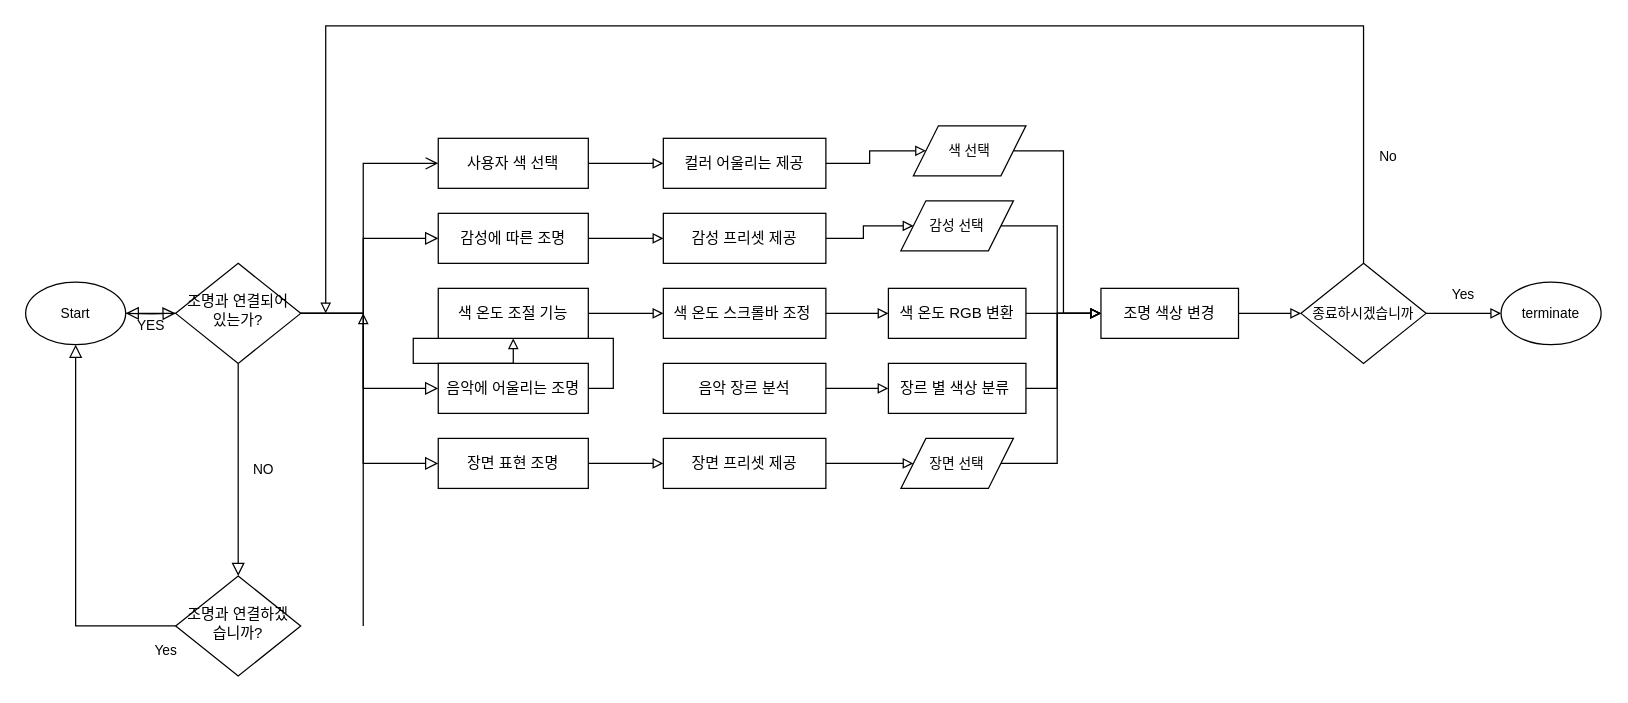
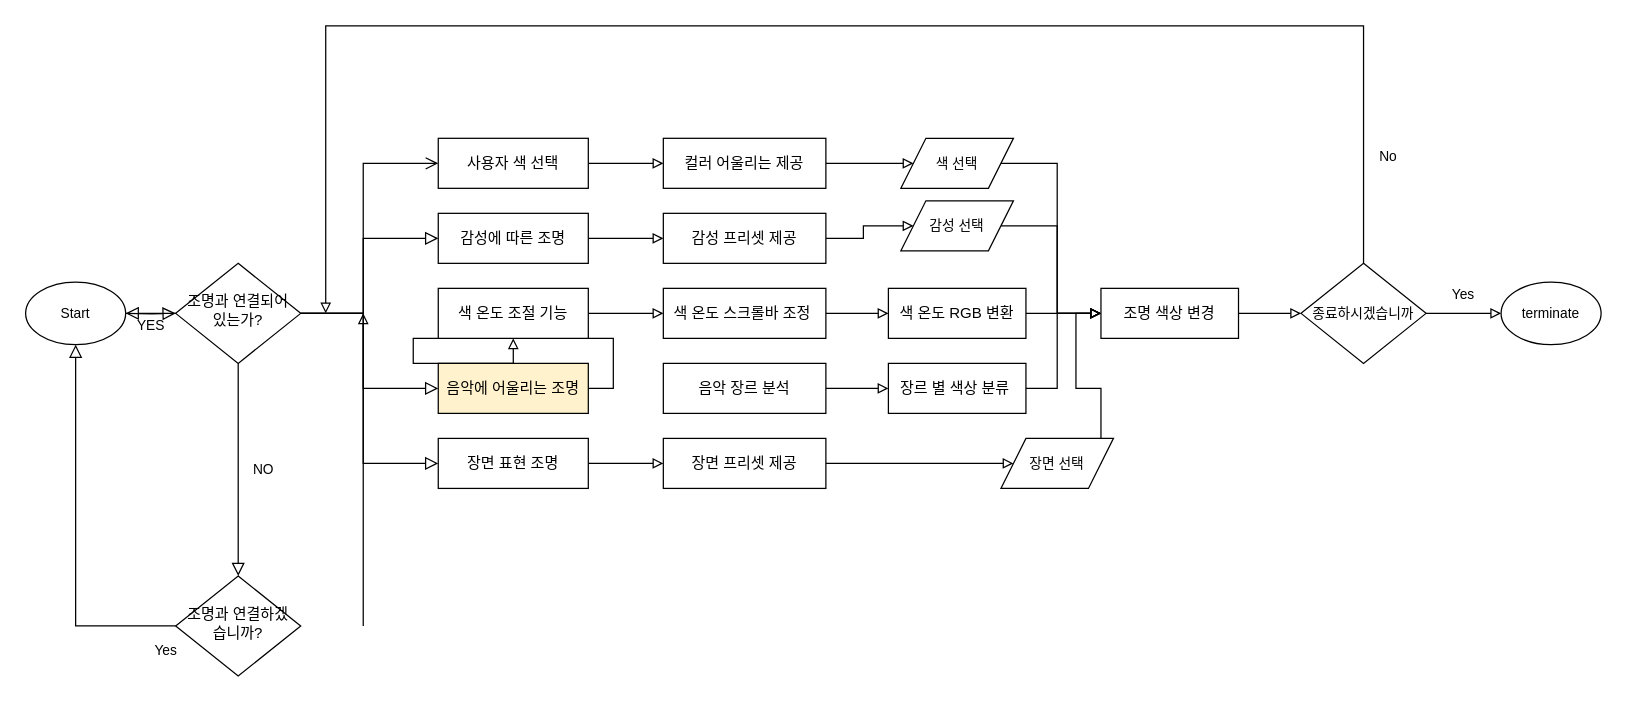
node "색 선택": moved (969, 151) -> (957, 163)
node "음악에 어울리는 조명": fillcolor #ffffff -> #fff2cc
node "장면 선택": moved (957, 463) -> (1057, 463)
